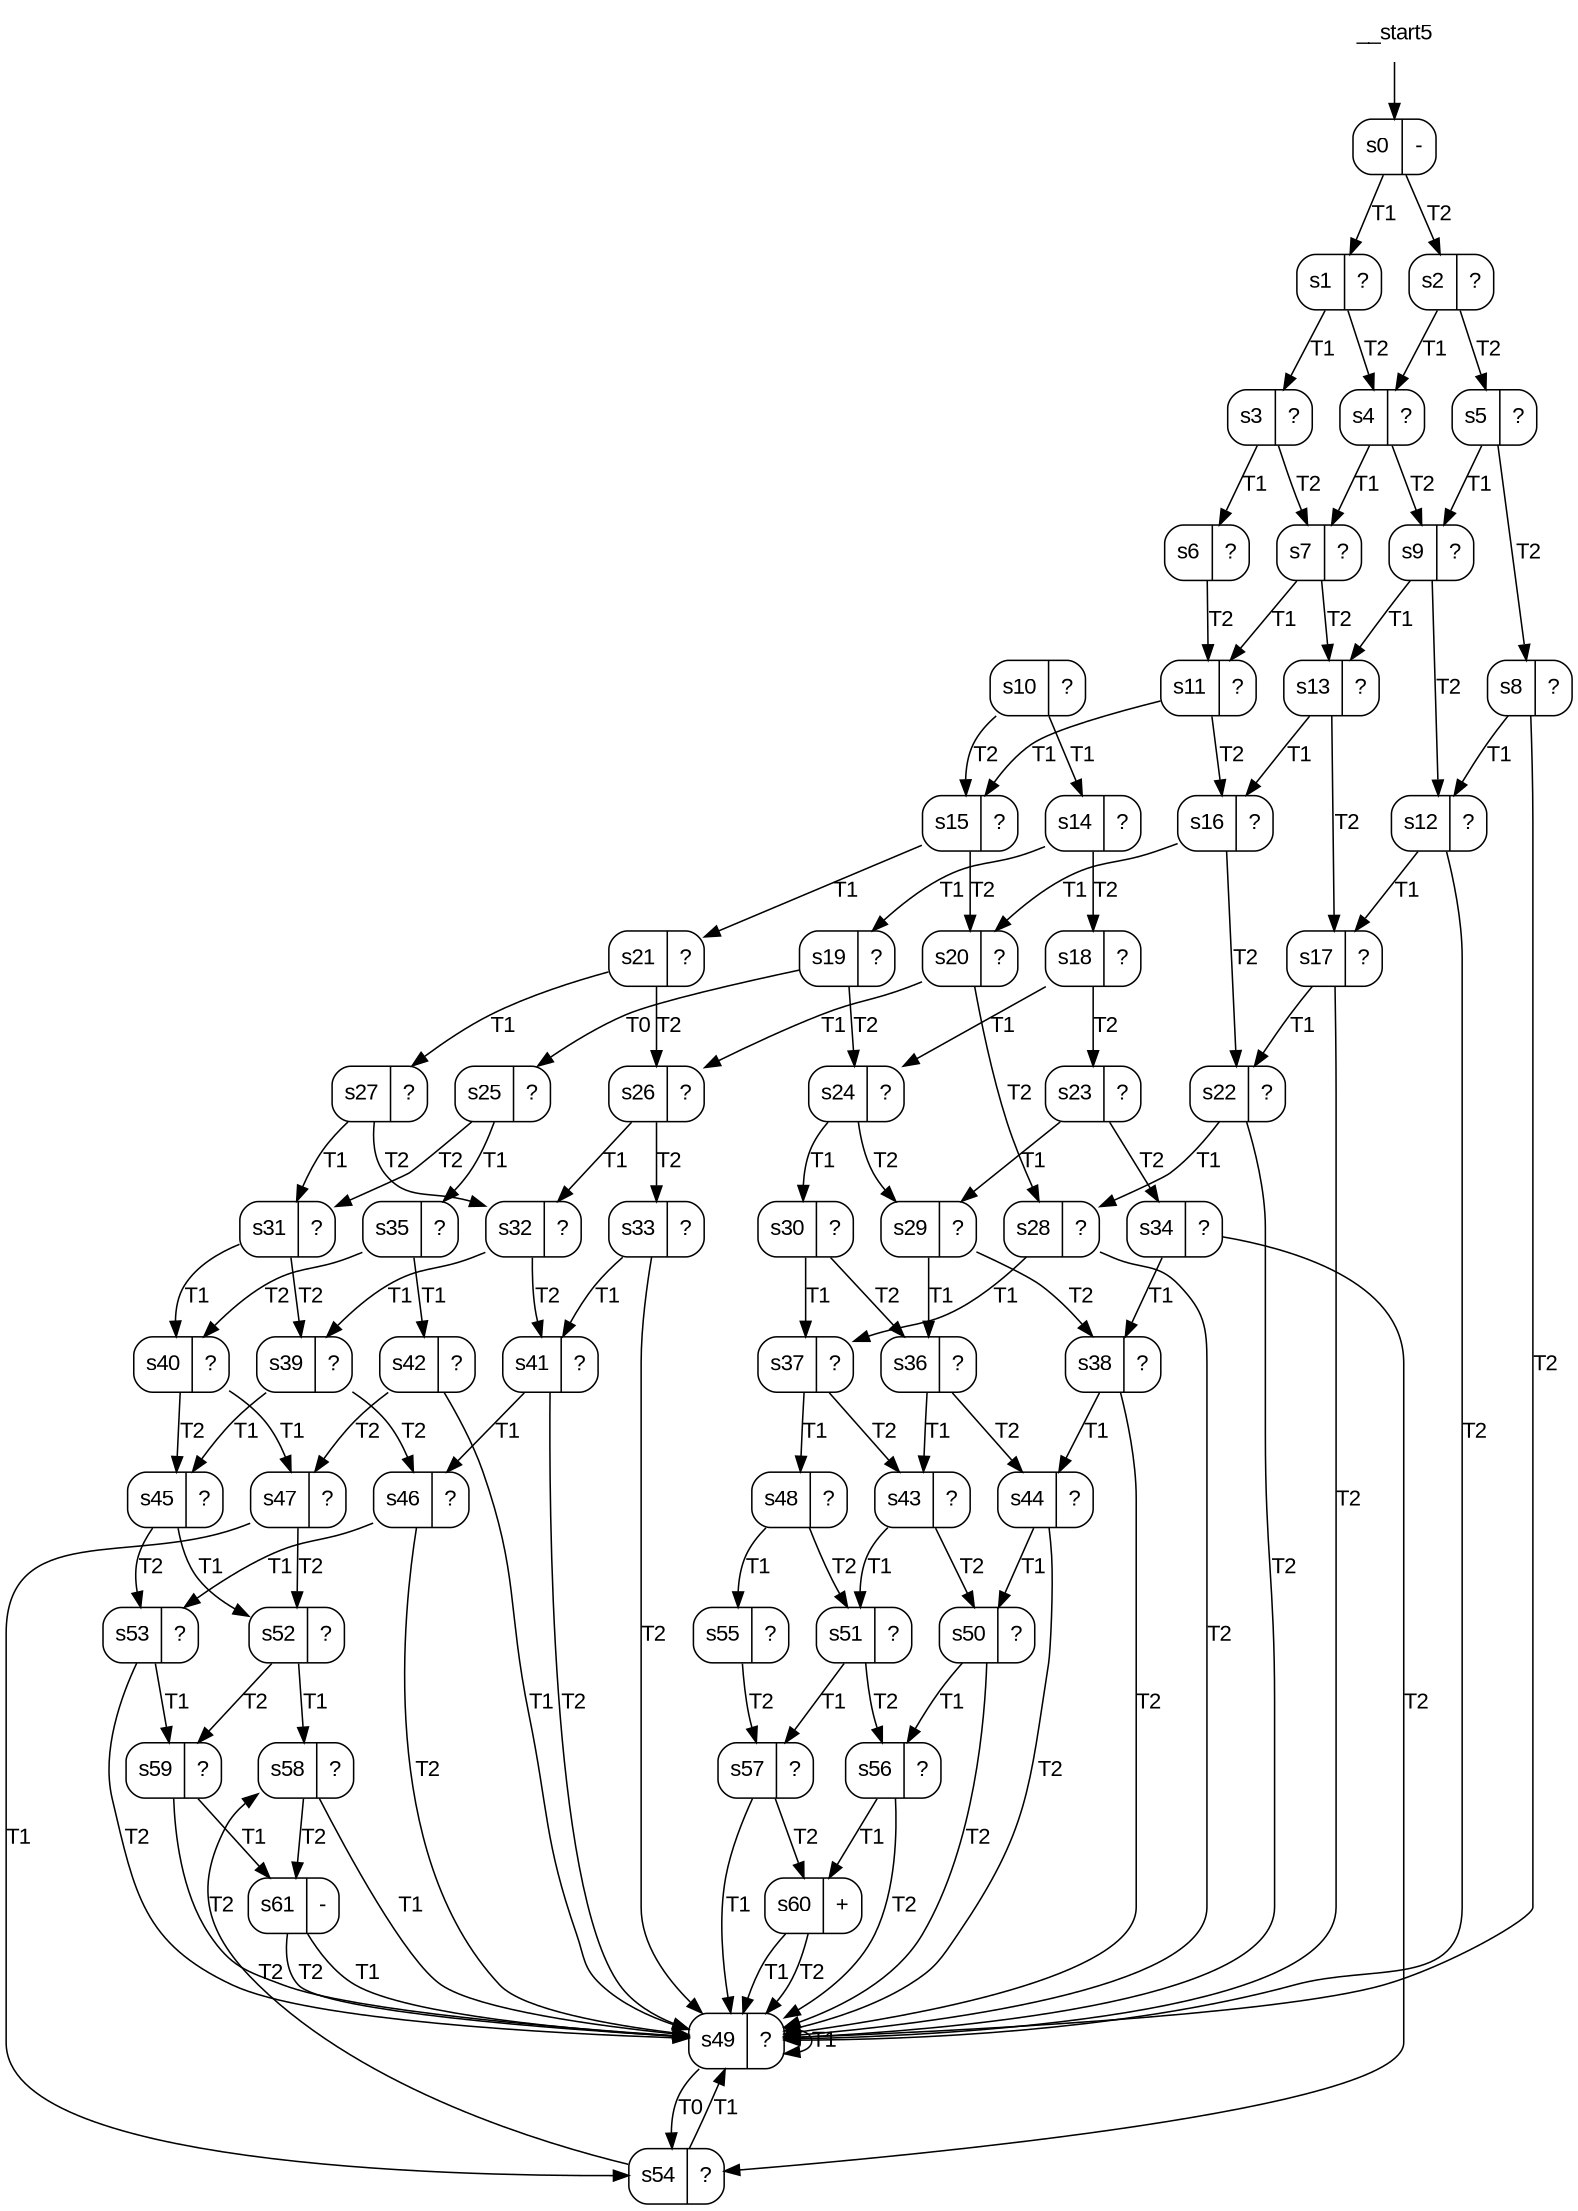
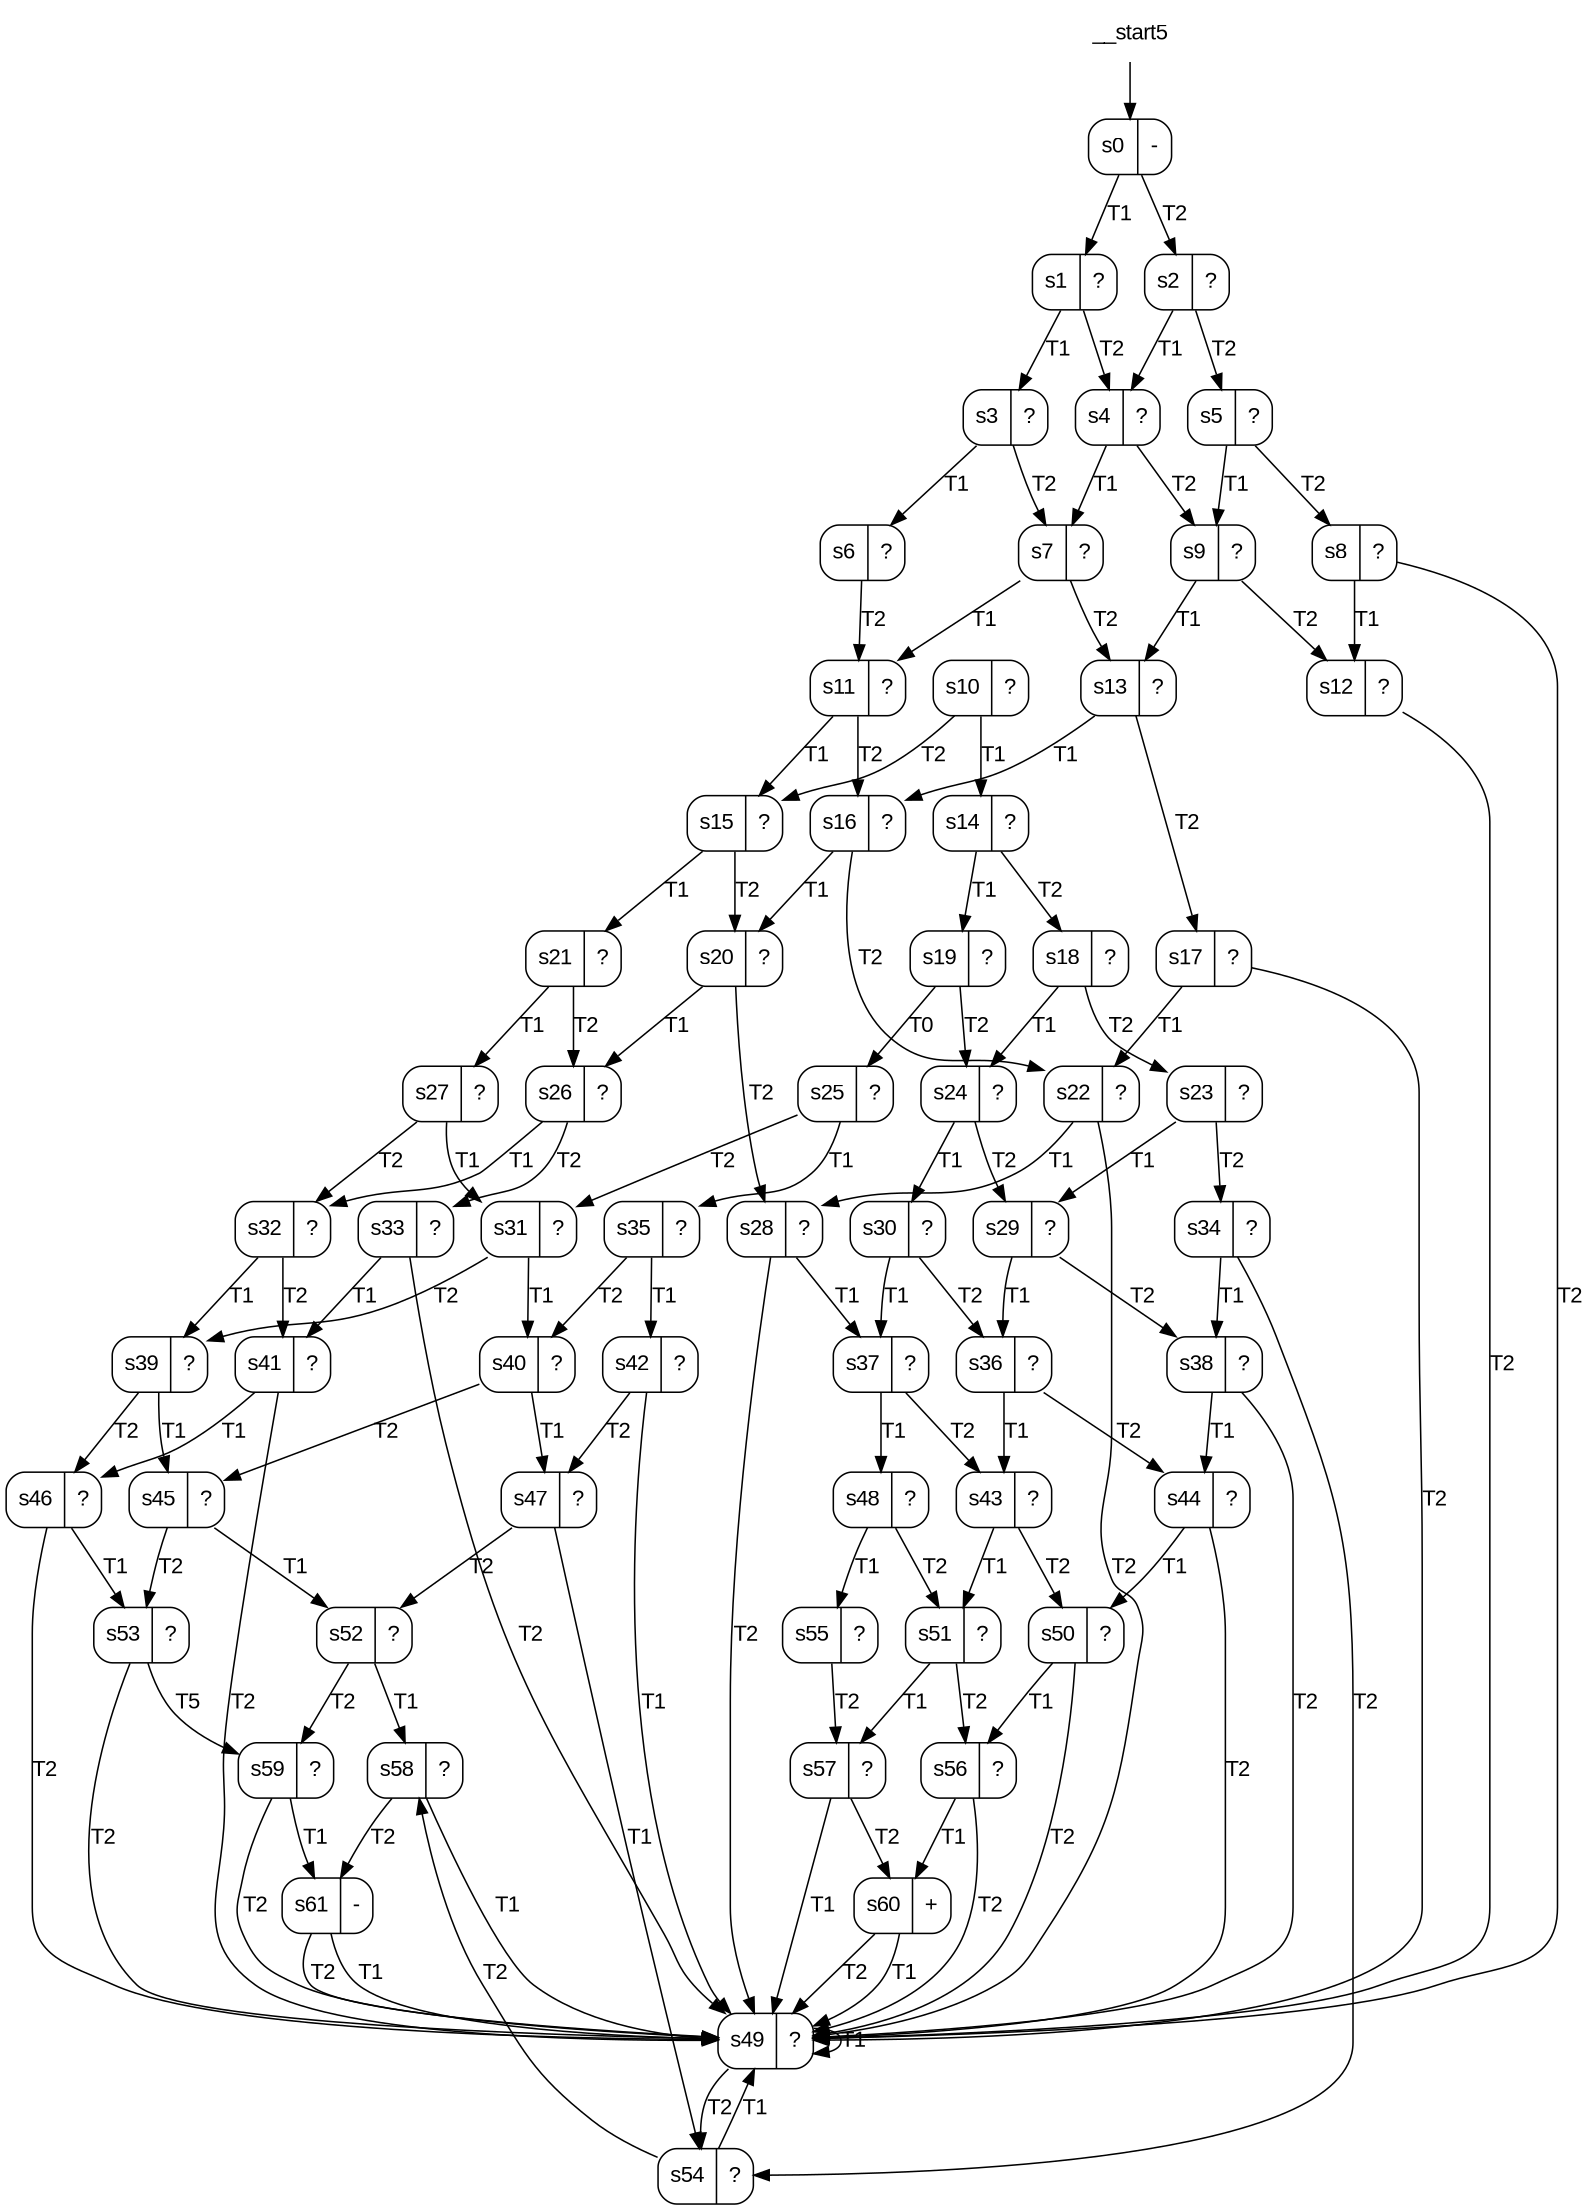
edge "s12" -> "s17": removed, label "T1"
edge "s53" -> "s59": label "T1" -> "T5"
edge "s49" -> "s54": label "T0" -> "T2"
